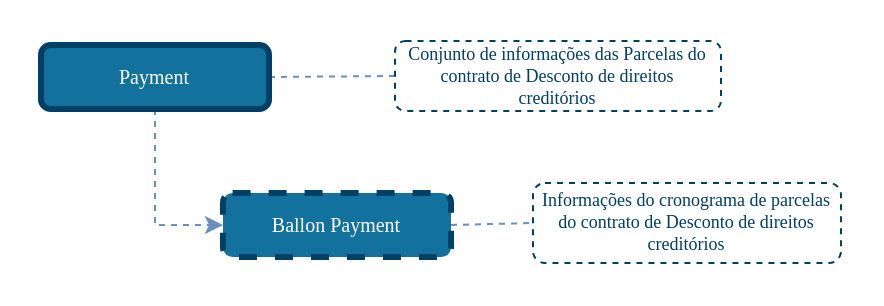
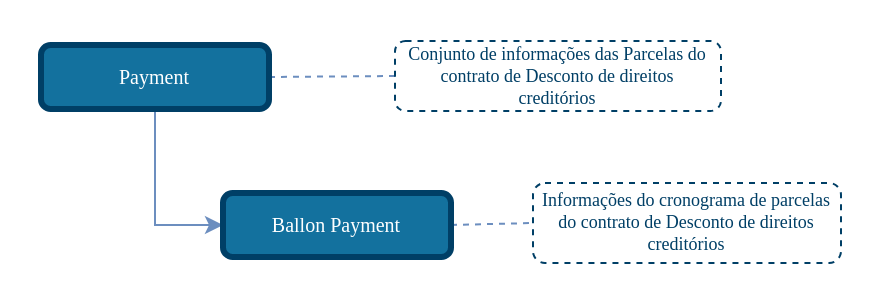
edge "Payment" -> "Ballon Payment": style dashed -> solid
node "Ballon Payment": style dashed -> solid
